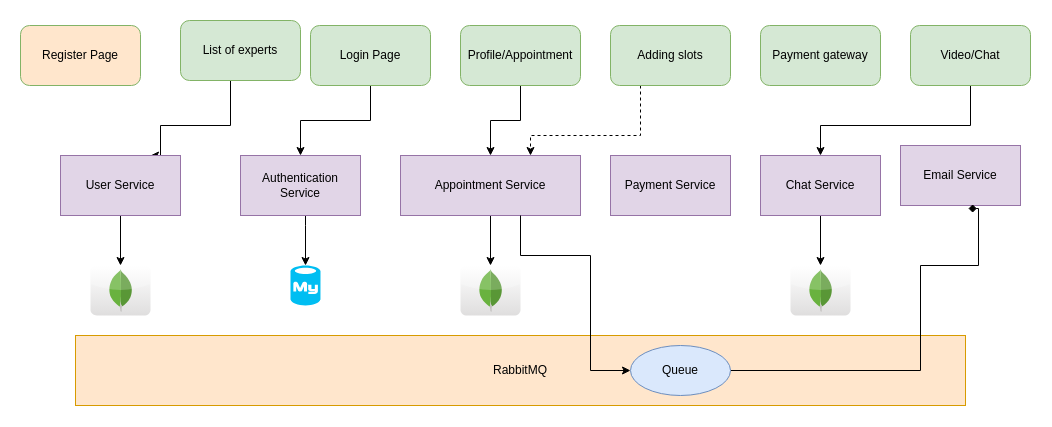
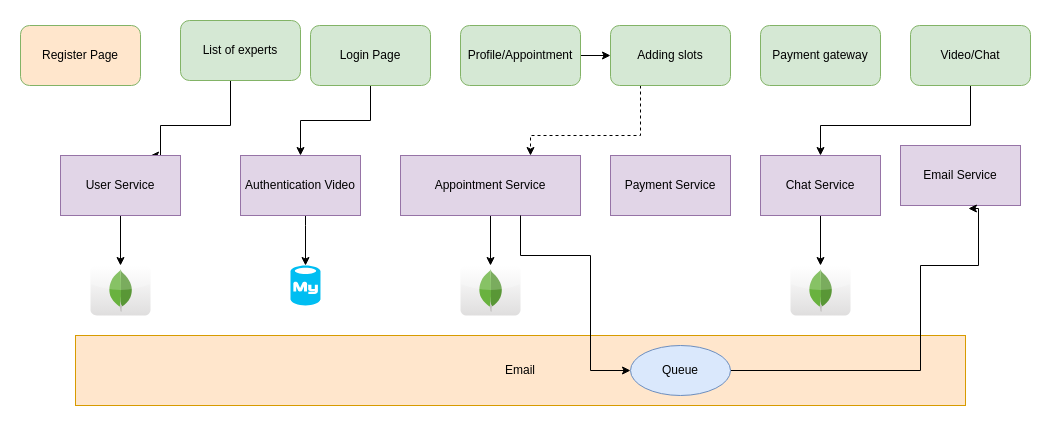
edge "Profile/Appointment" -> "Appointment Service": now "Profile/Appointment" -> "Adding slots"
node "Authentication Service": label "Authentication Service" -> "Authentication Video"
edge "Queue" -> "Email Service": arrowhead diamond -> classic
node "RabbitMQ": label "RabbitMQ" -> "Email"
